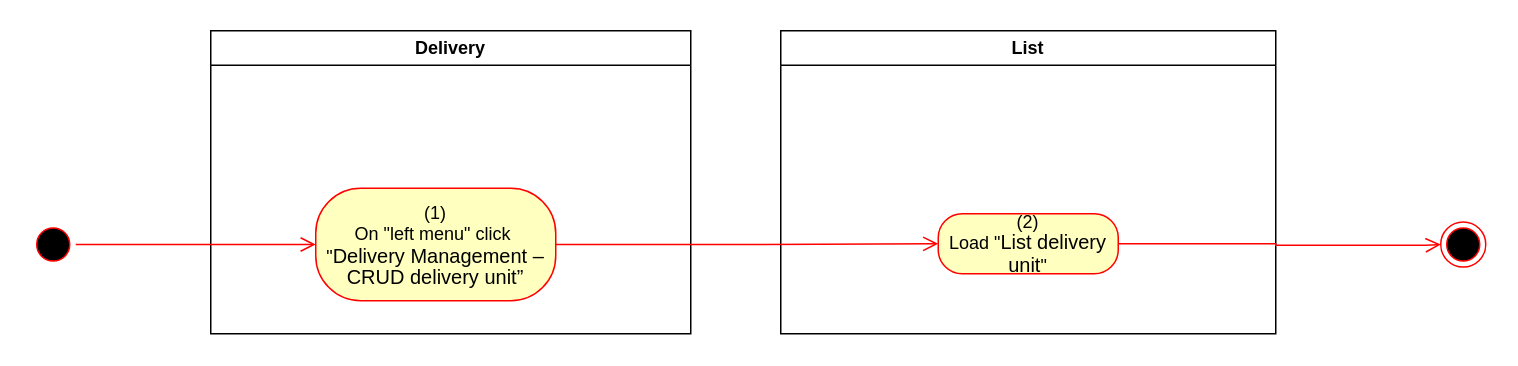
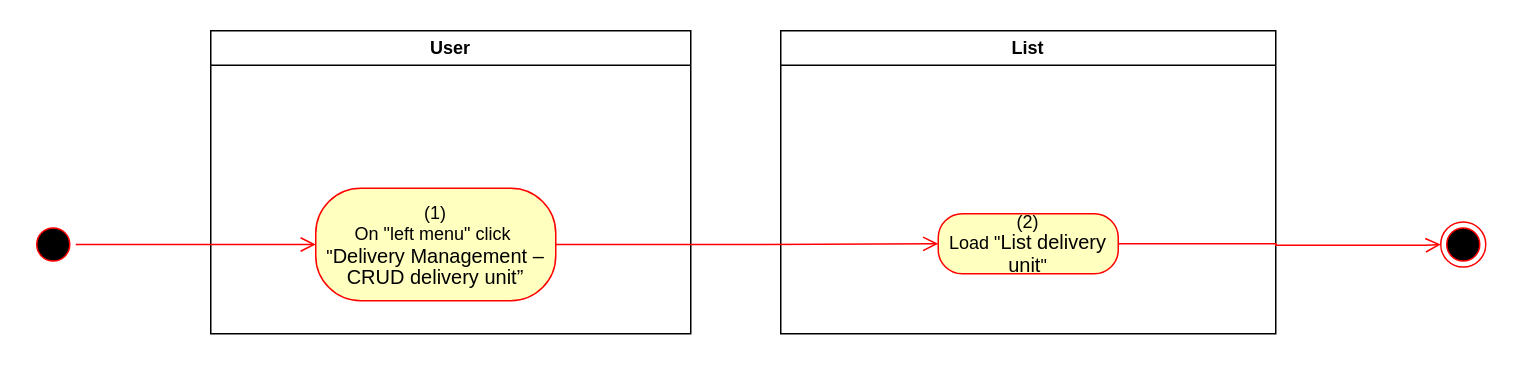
node "Delivery": label "Delivery" -> "User"
